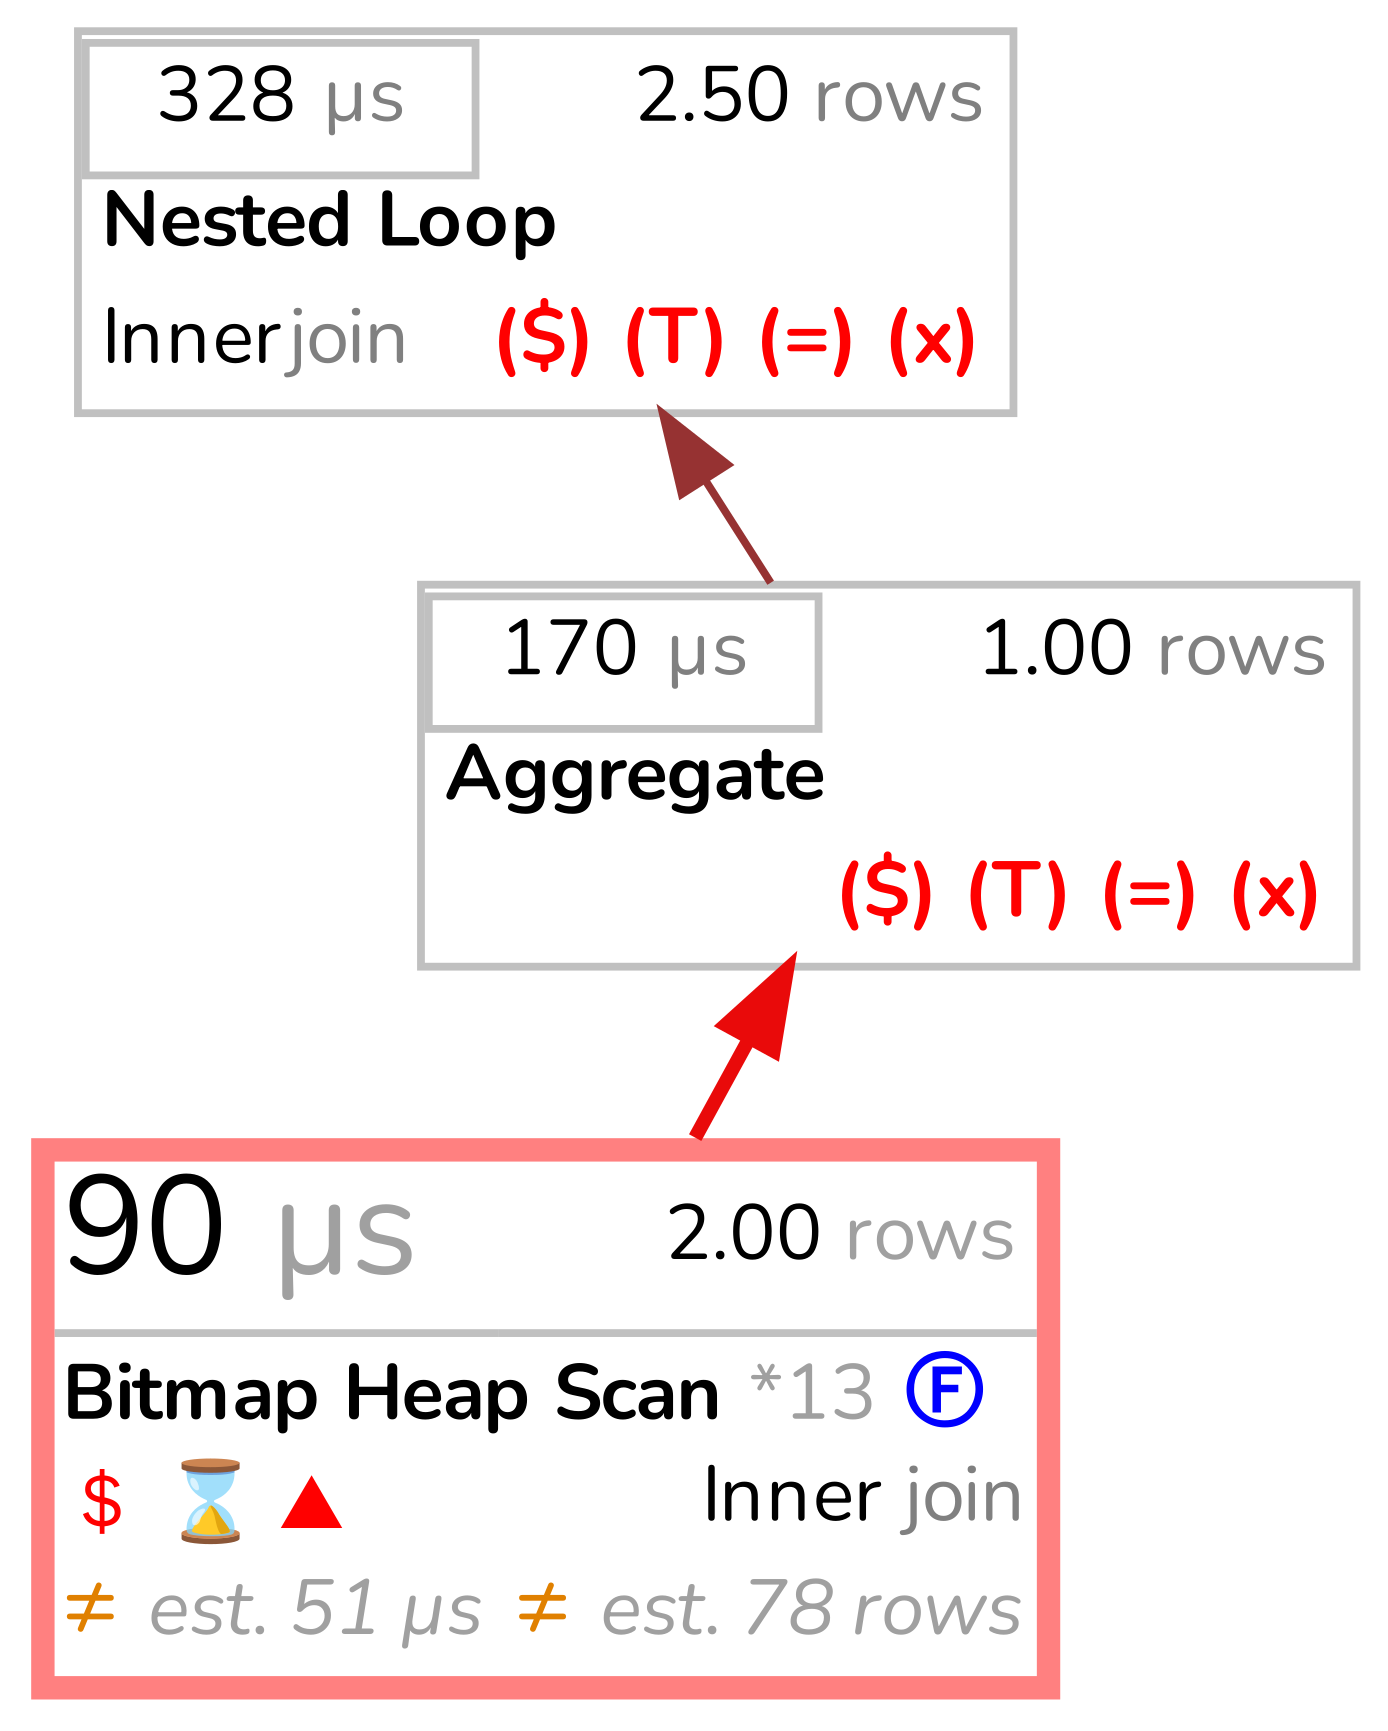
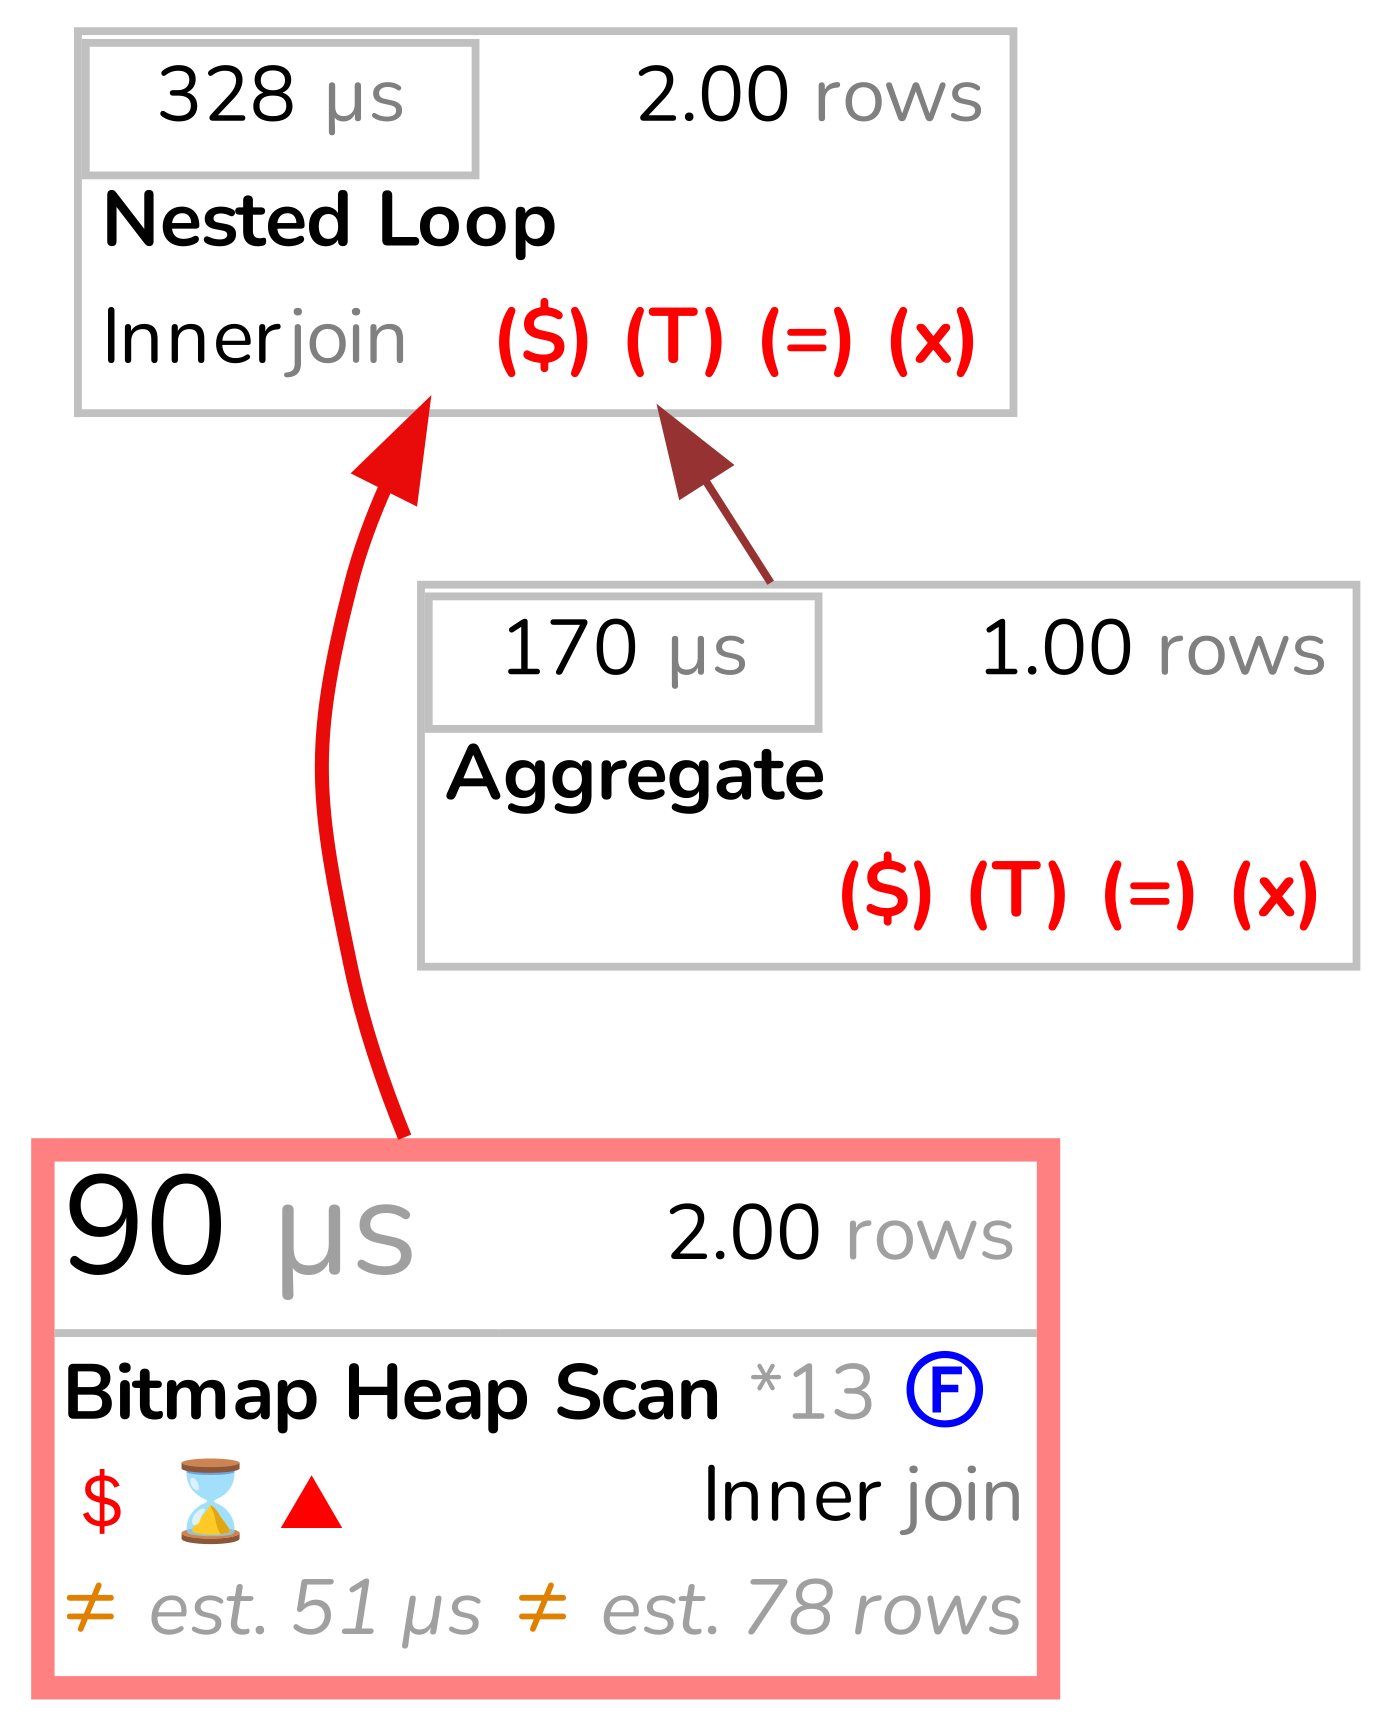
node "328": text "2.50" -> "2.00"
edge "90" -> "170": now "90" -> "328"
